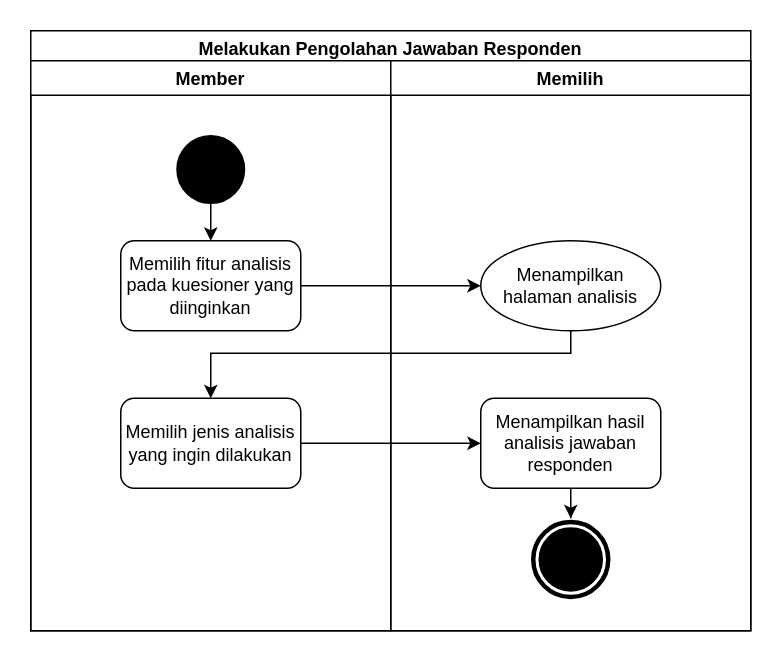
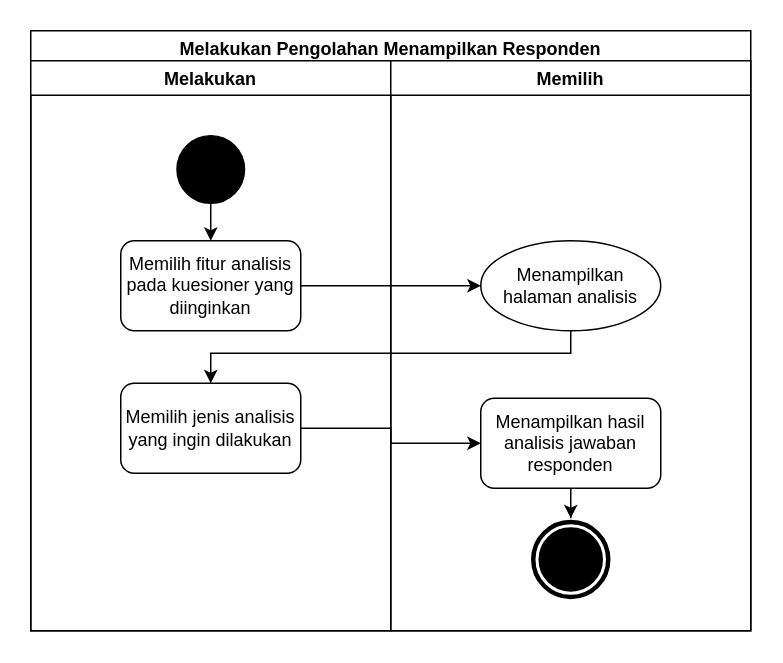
node "Melakukan Pengolahan Jawaban Responden": label "Melakukan Pengolahan Jawaban Responden" -> "Melakukan Pengolahan Menampilkan Responden"
node "Member": label "Member" -> "Melakukan"
node "Memilih jenis analisis yang ingin dilakukan": moved (211, 443) -> (211, 428)
